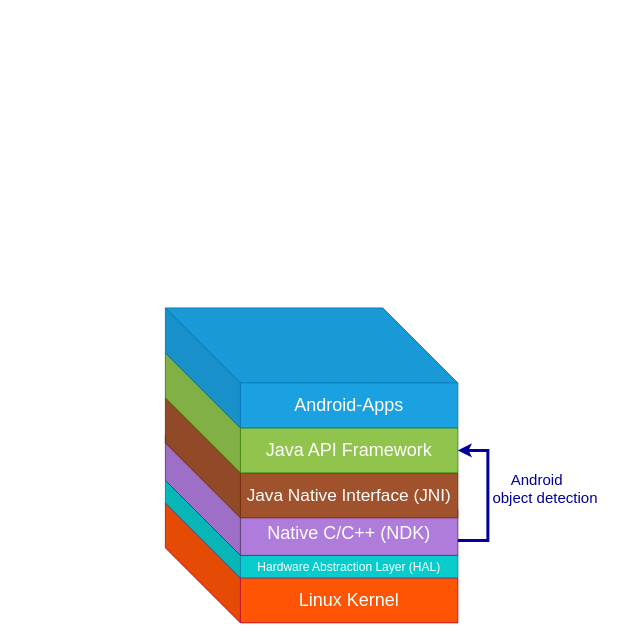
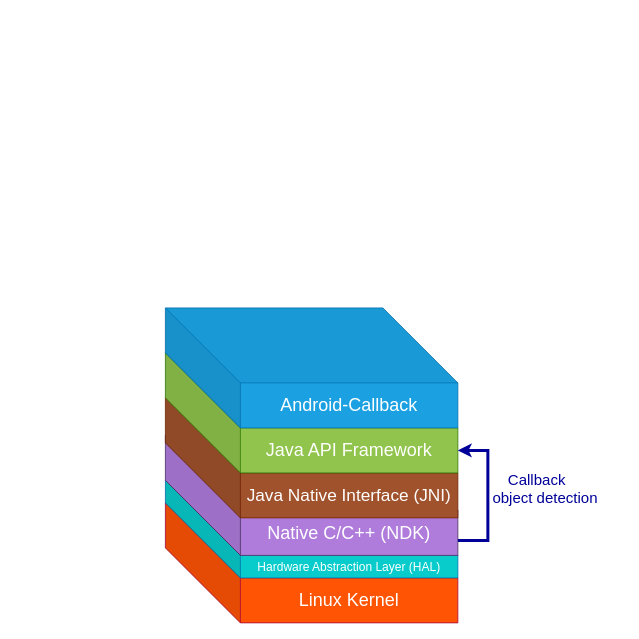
node "Android-Apps": label "Android-Apps" -> "Android-Callback"
node "Android object detection": label "Android object detection" -> "Callback object detection"
